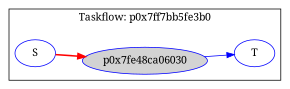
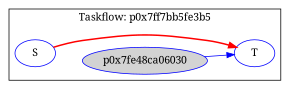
cluster "Taskflow: p0x7ff7bb5fe3b0": label "Taskflow: p0x7ff7bb5fe3b0" -> "Taskflow: p0x7ff7bb5fe3b5"
edge "S" -> "p0x7fe48ca06030": now "S" -> "T"
